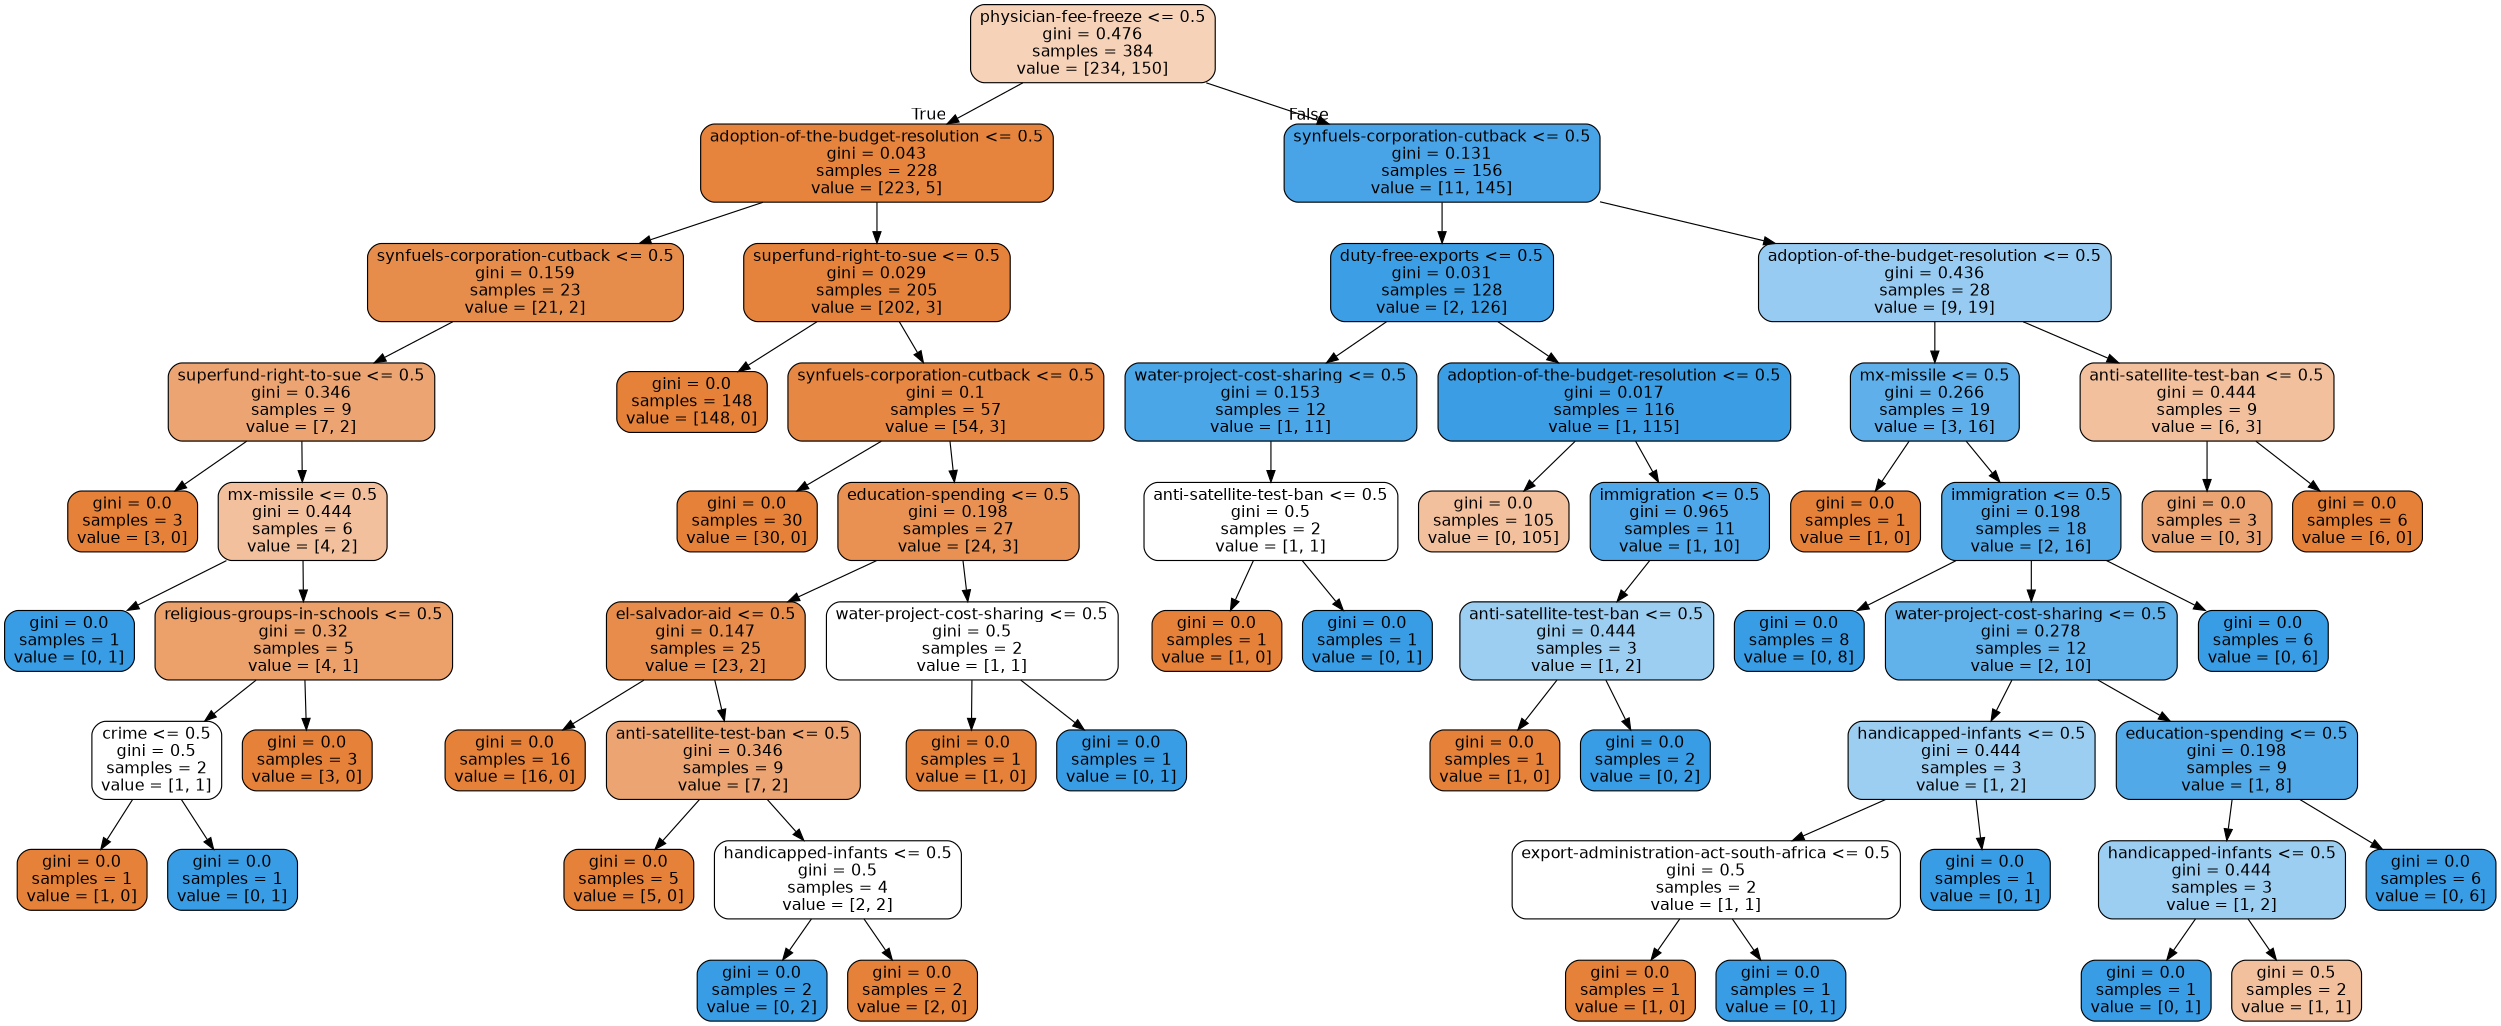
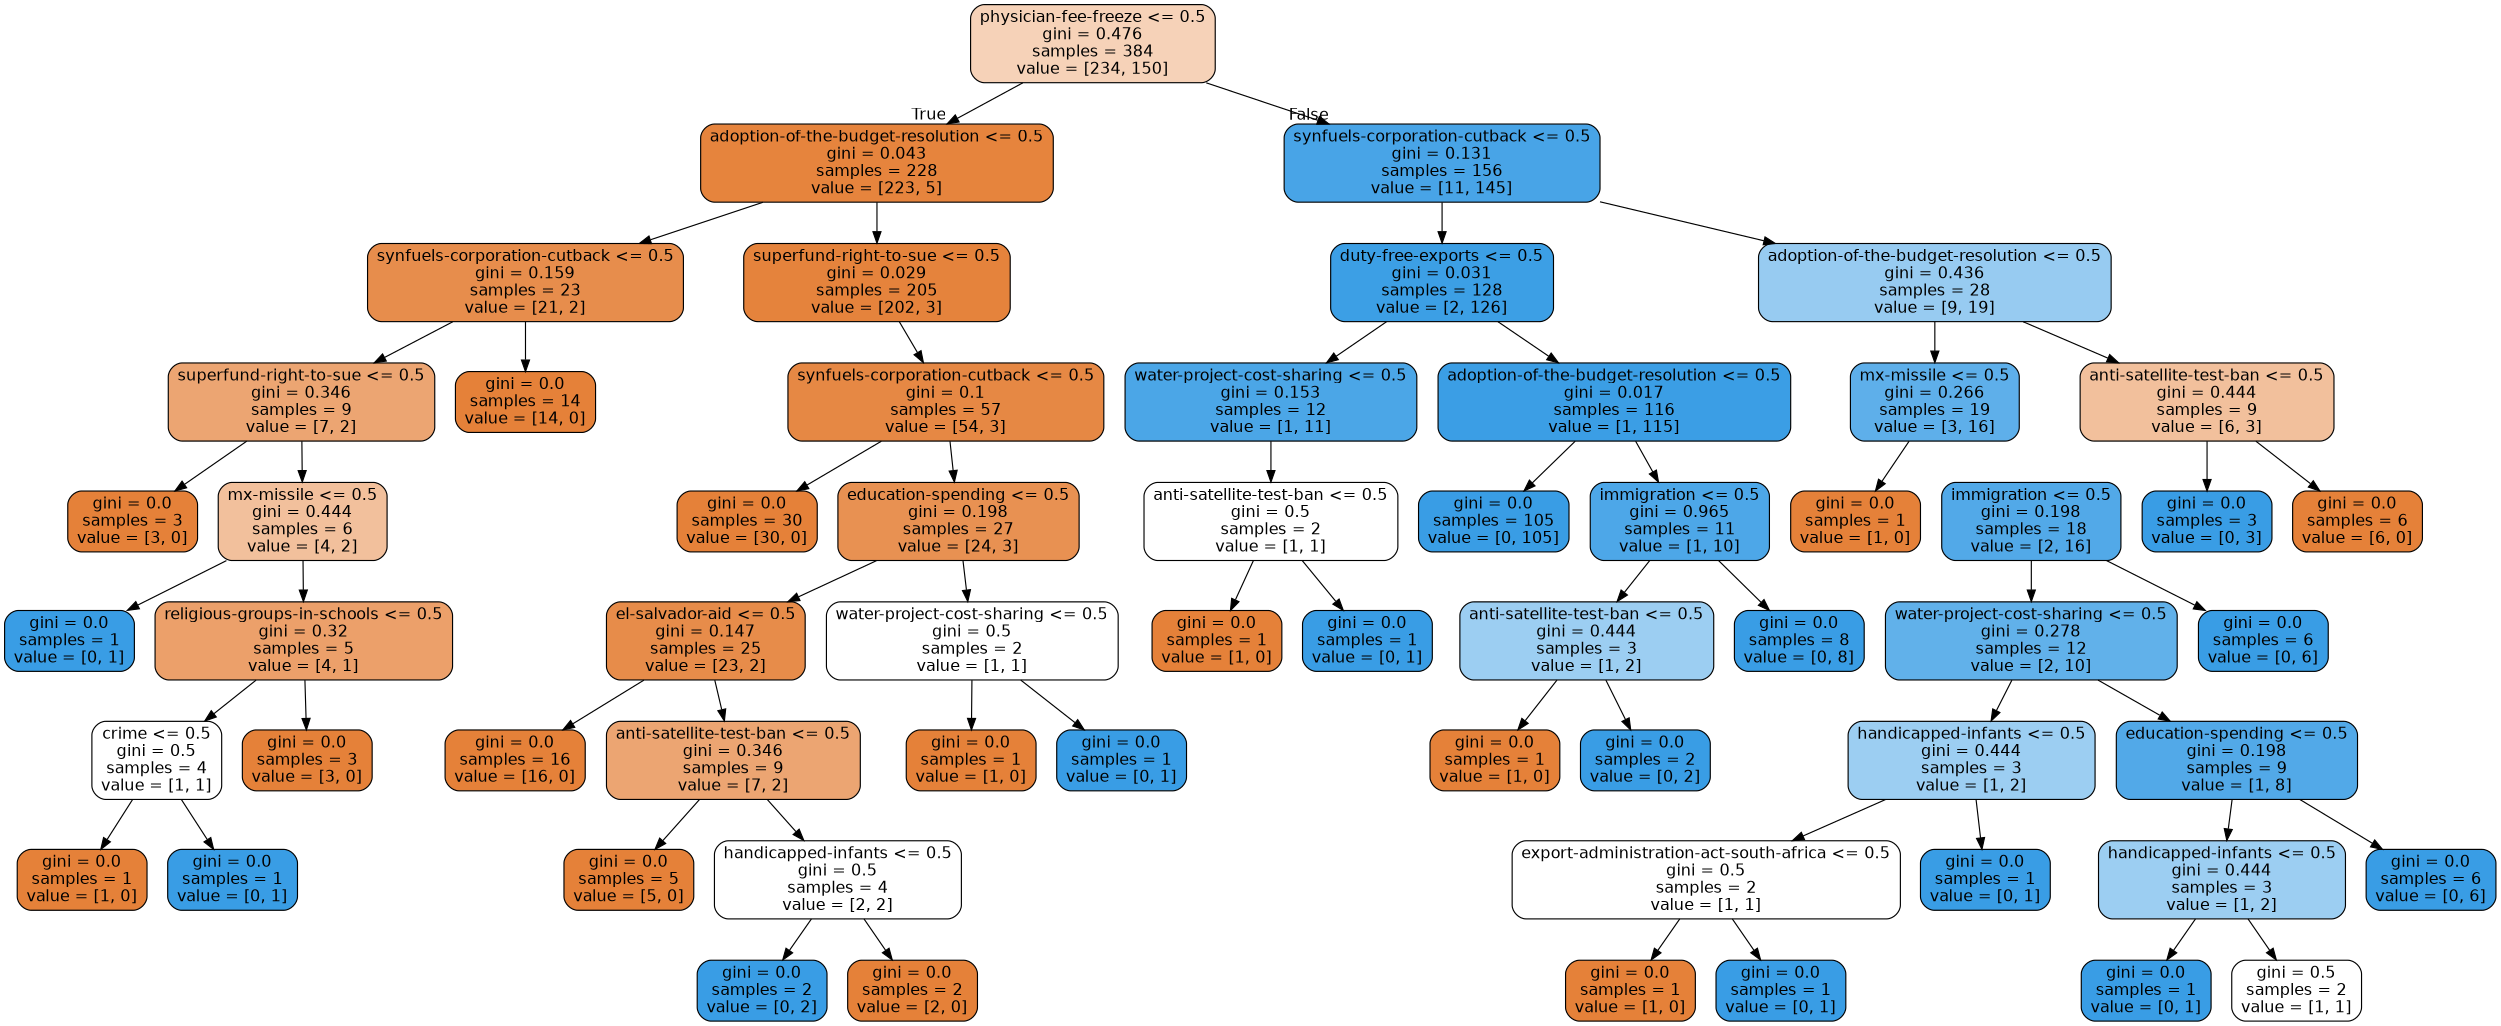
node "gini = 0.0 samples = 14 value = [14, 0]": added
node "gini = 0.0 samples = 148 value = [148, 0]": removed
edge "mx-missile <= 0.5 gini = 0.266 samples = 19 value = [3, 16]" -> "immigration <= 0.5 gini = 0.198 samples = 18 value = [2, 16]": removed
node "gini = 0.0 samples = 105 value = [0, 105]": fillcolor #f2c09c -> #399de5
node "gini = 0.0 samples = 3 value = [0, 3]": fillcolor #eca572 -> #399de5
edge "immigration <= 0.5 gini = 0.198 samples = 18 value = [2, 16]" -> "gini = 0.0 samples = 8 value = [0, 8]": now "immigration <= 0.5 gini = 0.965 samples = 11 value = [1, 10]" -> "gini = 0.0 samples = 8 value = [0, 8]"
node "crime <= 0.5 gini = 0.5 samples = 2 value = [1, 1]": label "crime <= 0.5 gini = 0.5 samples = 2 value = [1, 1]" -> "crime <= 0.5 gini = 0.5 samples = 4 value = [1, 1]"
node "gini = 0.5 samples = 2 value = [1, 1]": fillcolor #f2c09c -> #ffffff
